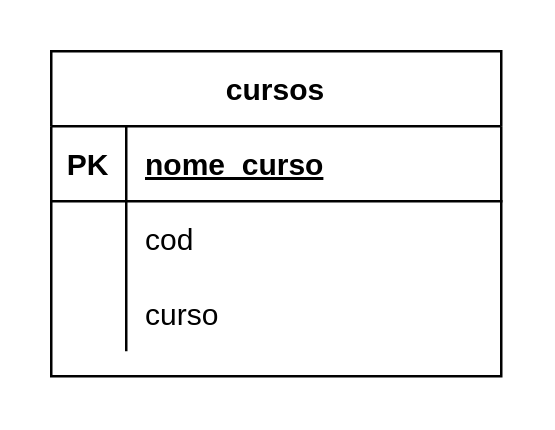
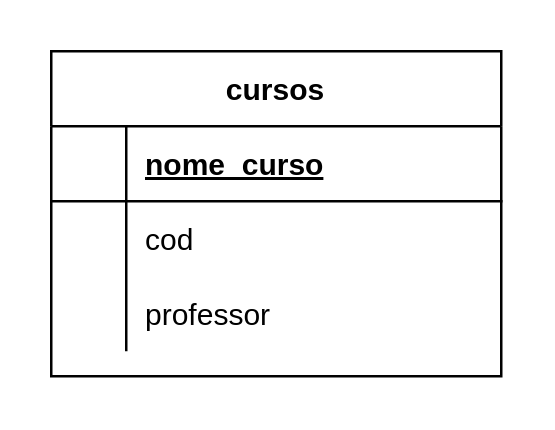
node "PK": removed
node "curso": label "curso" -> "professor"
